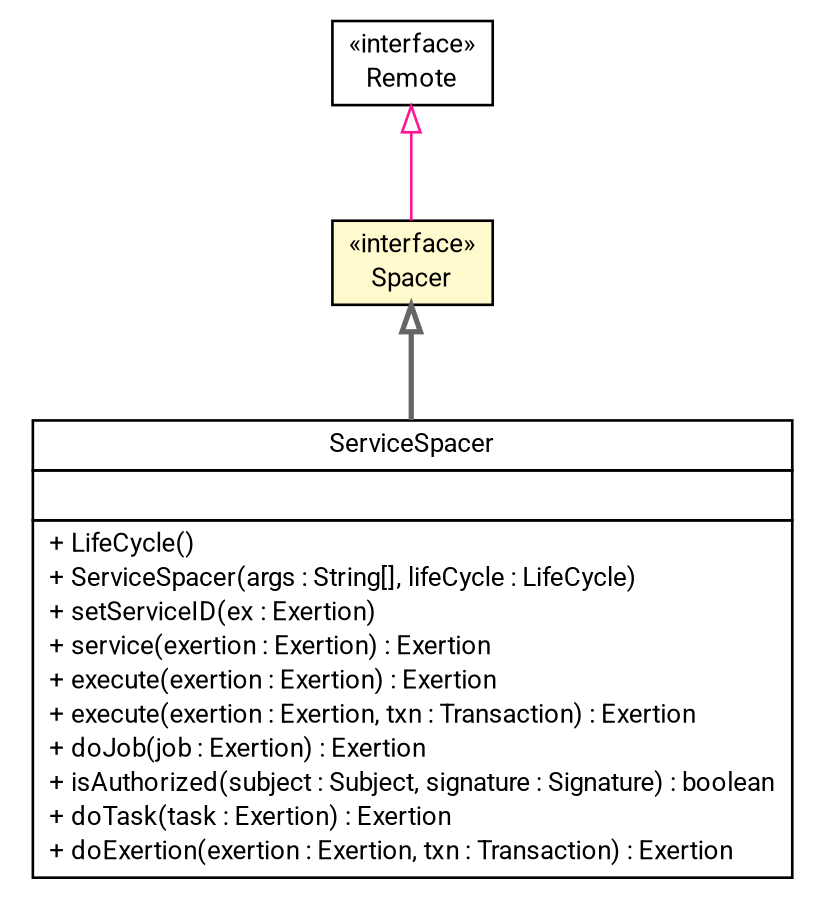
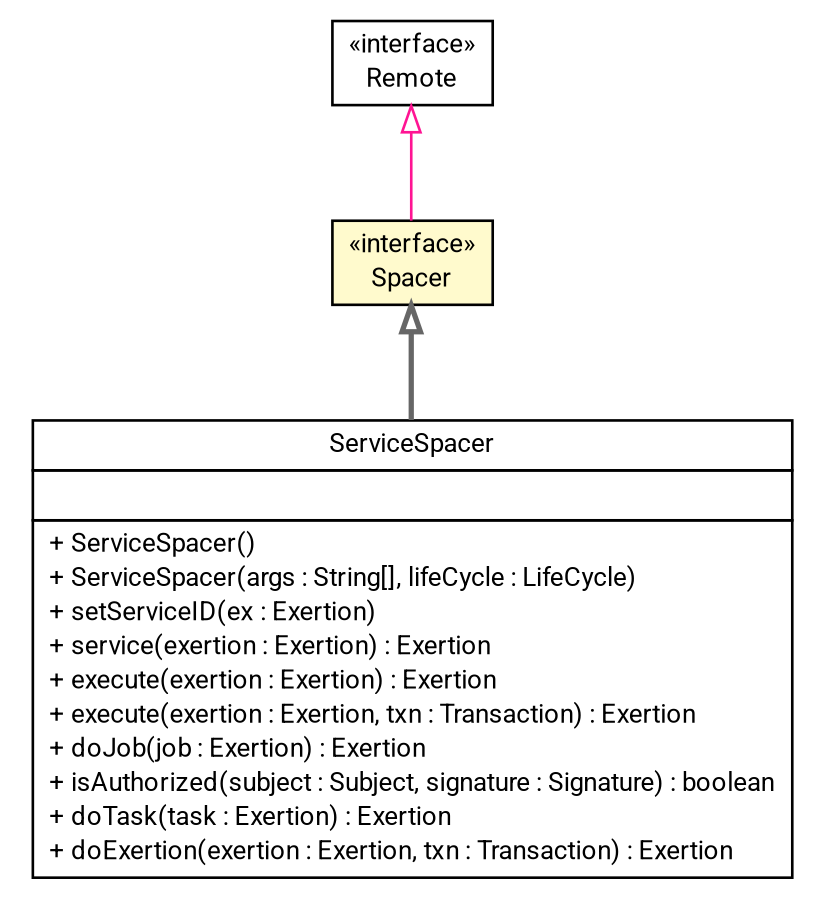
node "ServiceSpacer": text "+ LifeCycle()" -> "+ ServiceSpacer()"
